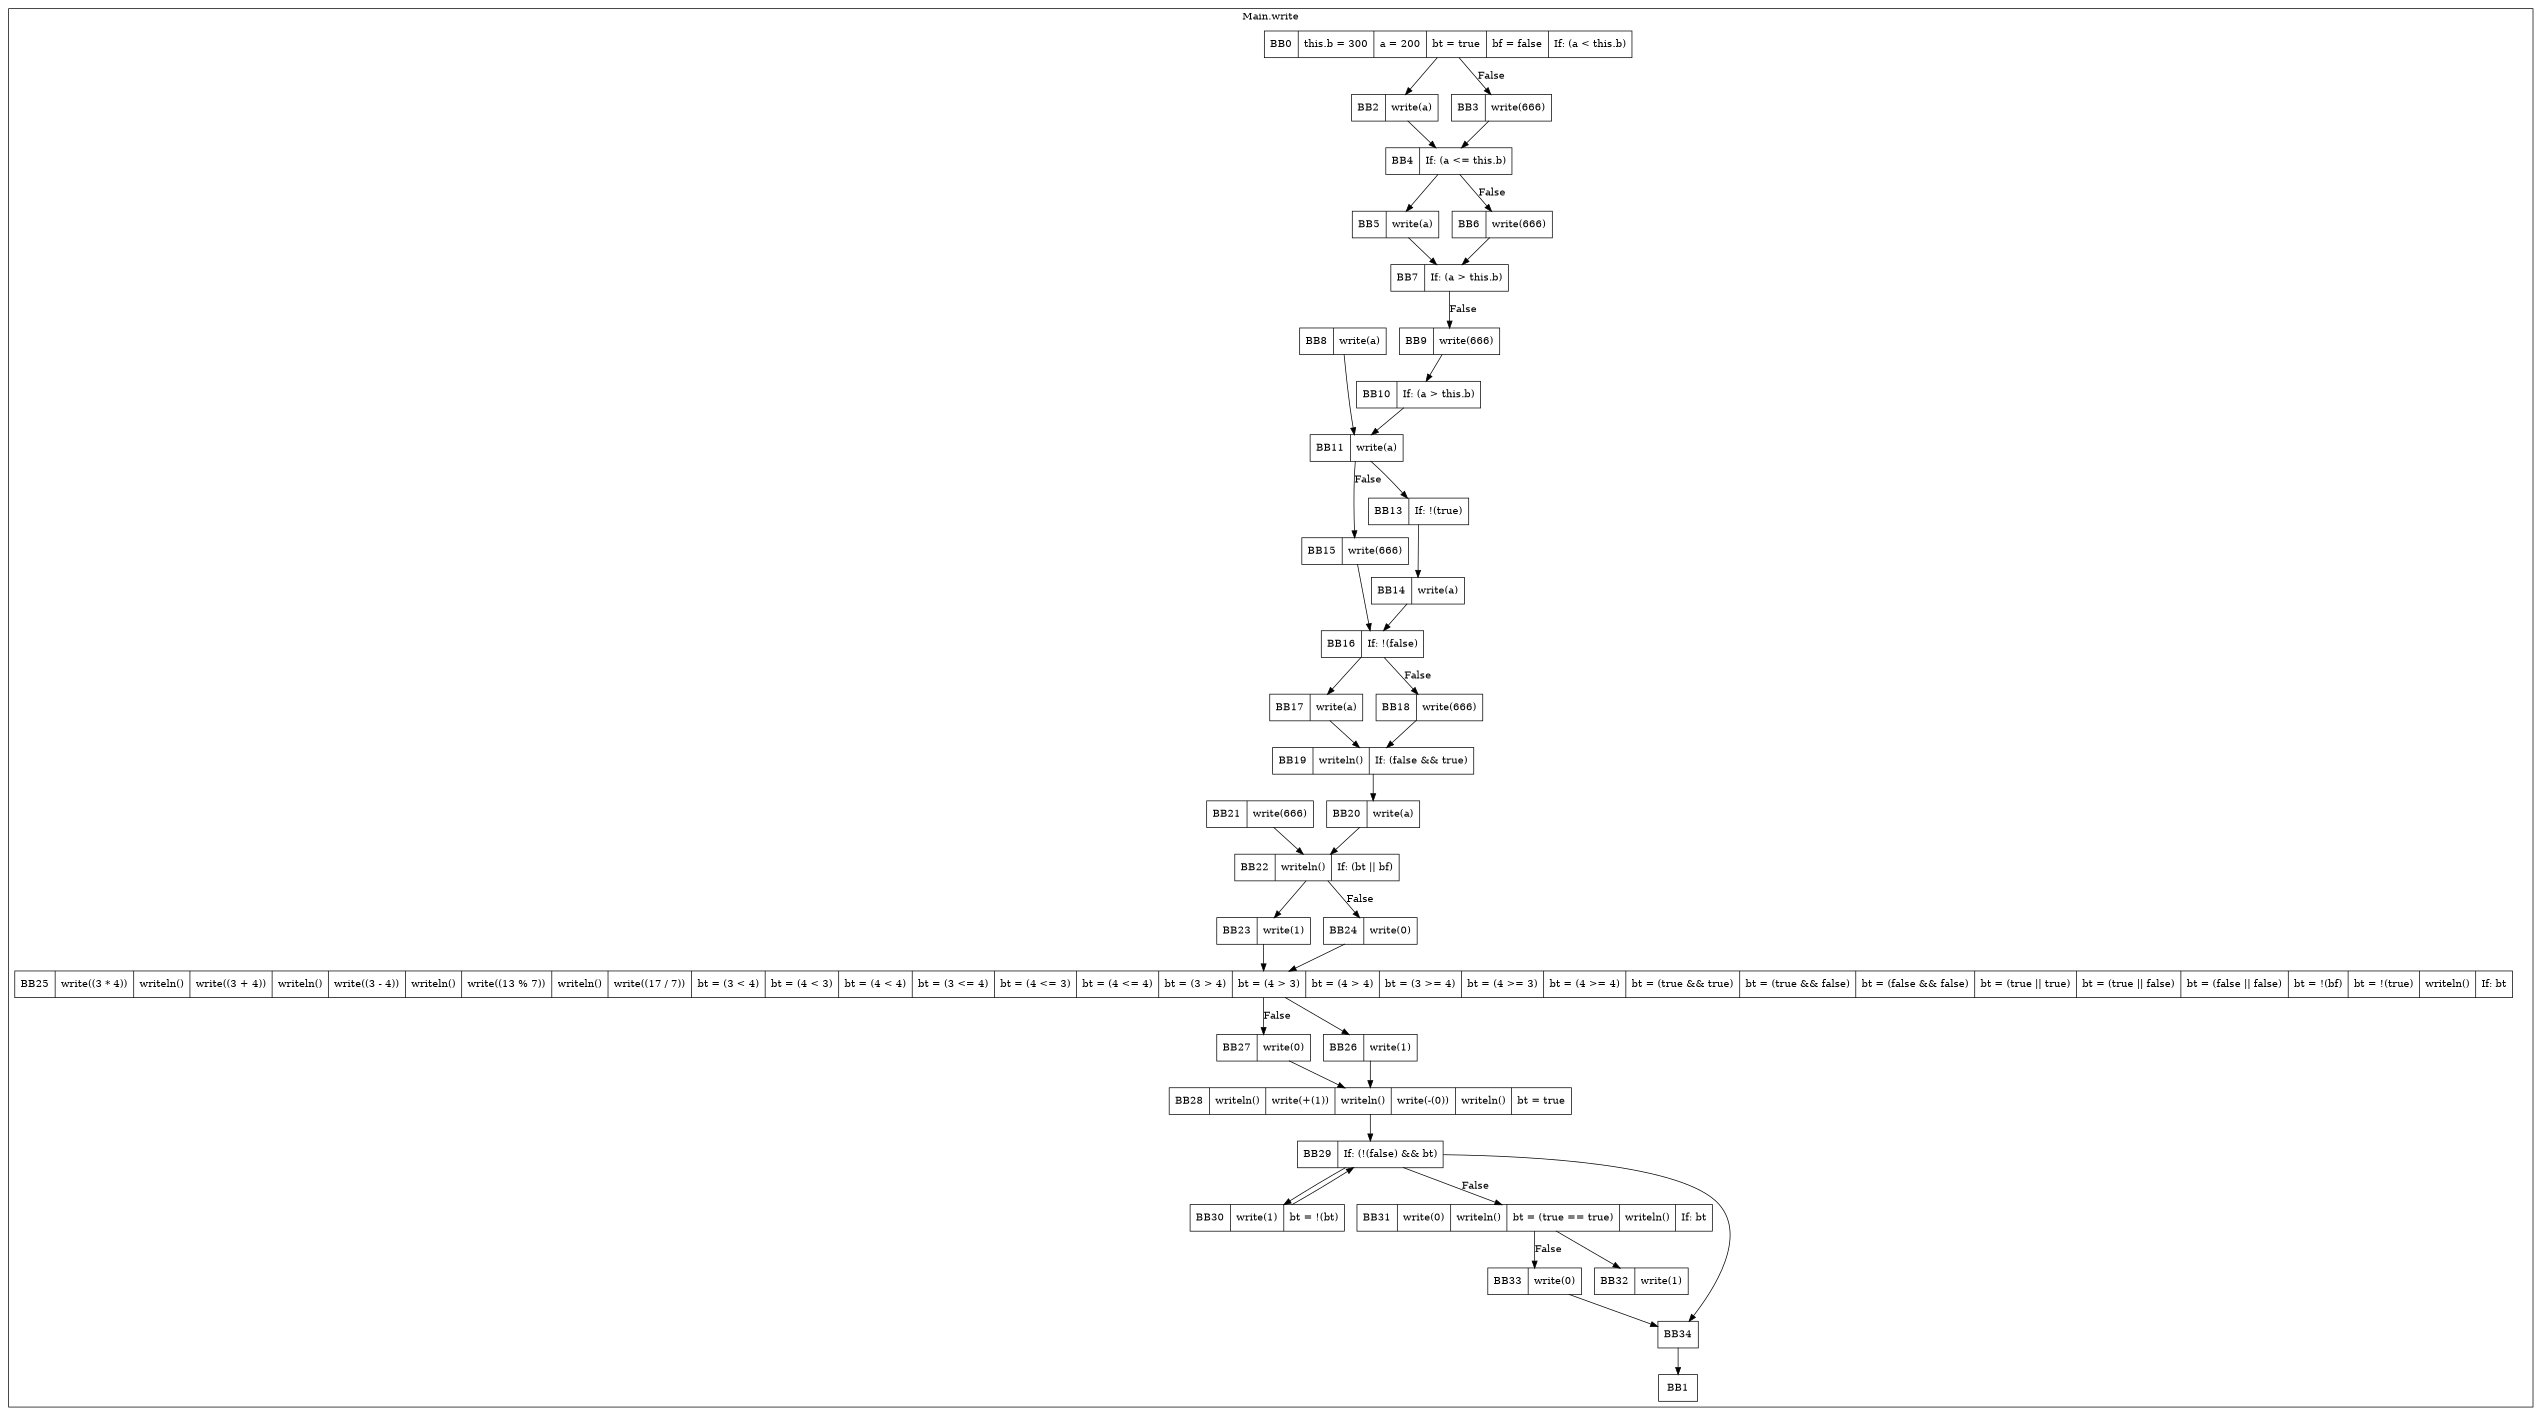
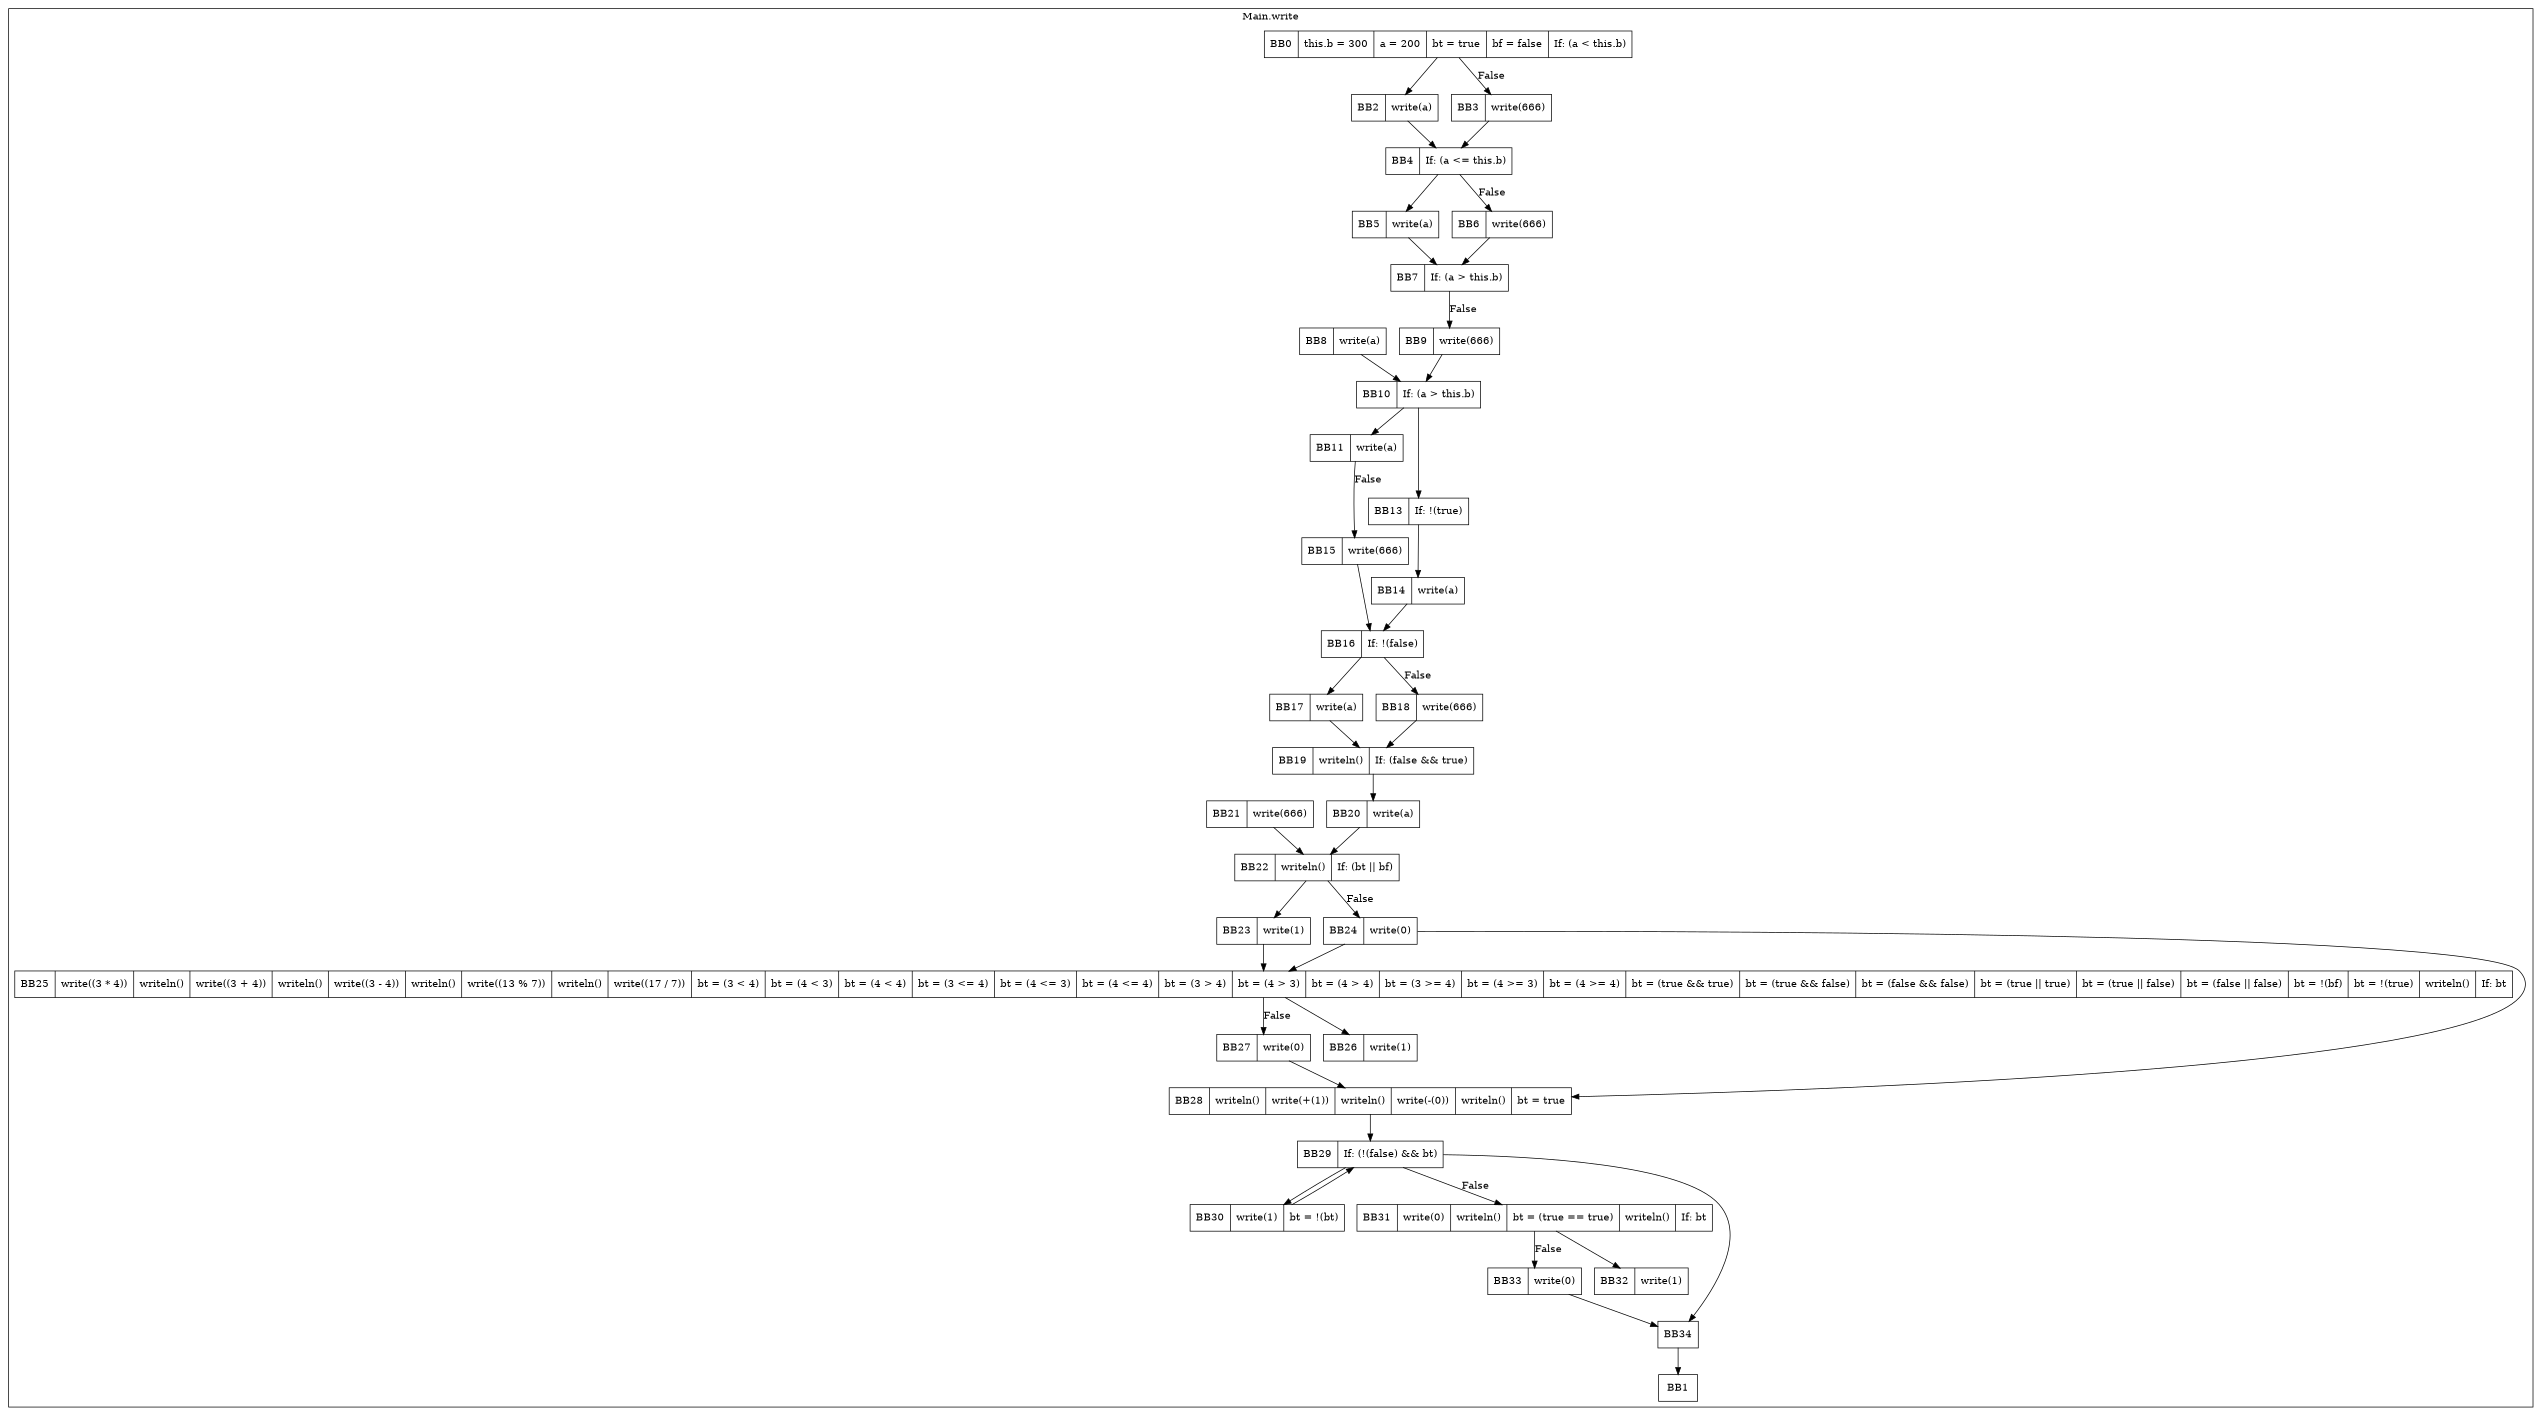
edge "BB8" -> "BB11": now "BB8" -> "BB10"
edge "BB11" -> "BB13": now "BB10" -> "BB13"
edge "BB26" -> "BB28": now "BB24" -> "BB28"
